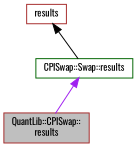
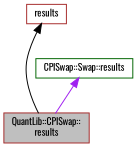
edge "CPISwap::Swap::results" -> "results": now "QuantLib::CPISwap:: results" -> "results"
